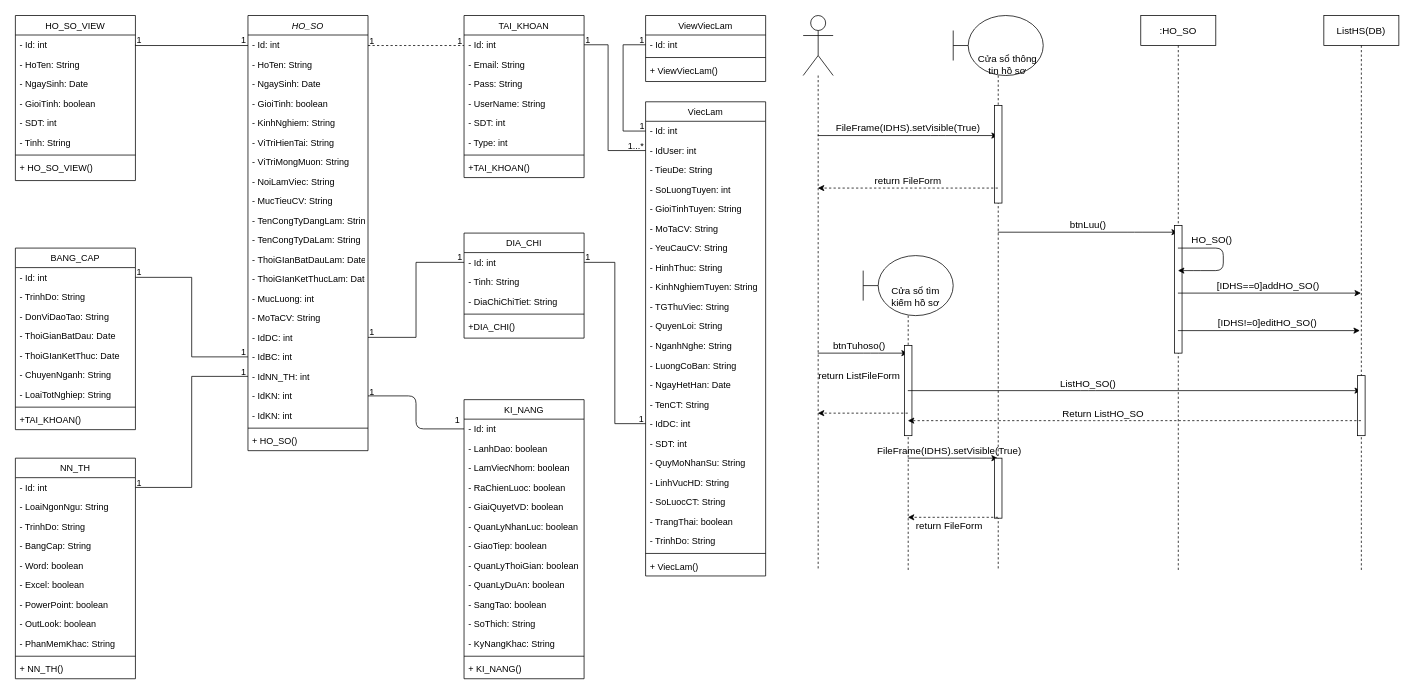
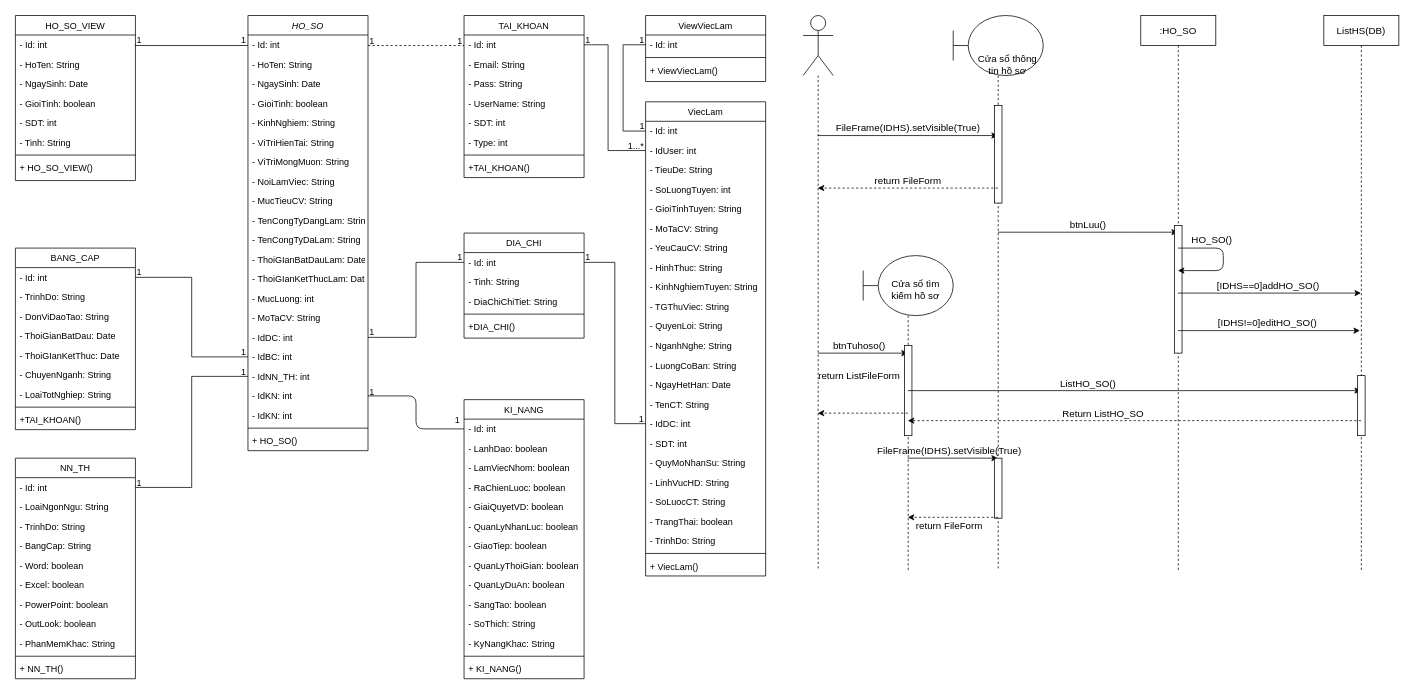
node "Cửa sổ tìm kiếm hồ sơ": moved (915, 296) -> (915, 289)
